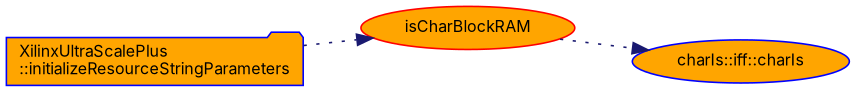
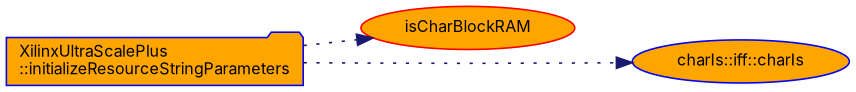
edge "isCharBlockRAM" -> "charIs::iff::charIs": now "XilinxUltraScalePlus ::initializeResourceStringParameters" -> "charIs::iff::charIs"
